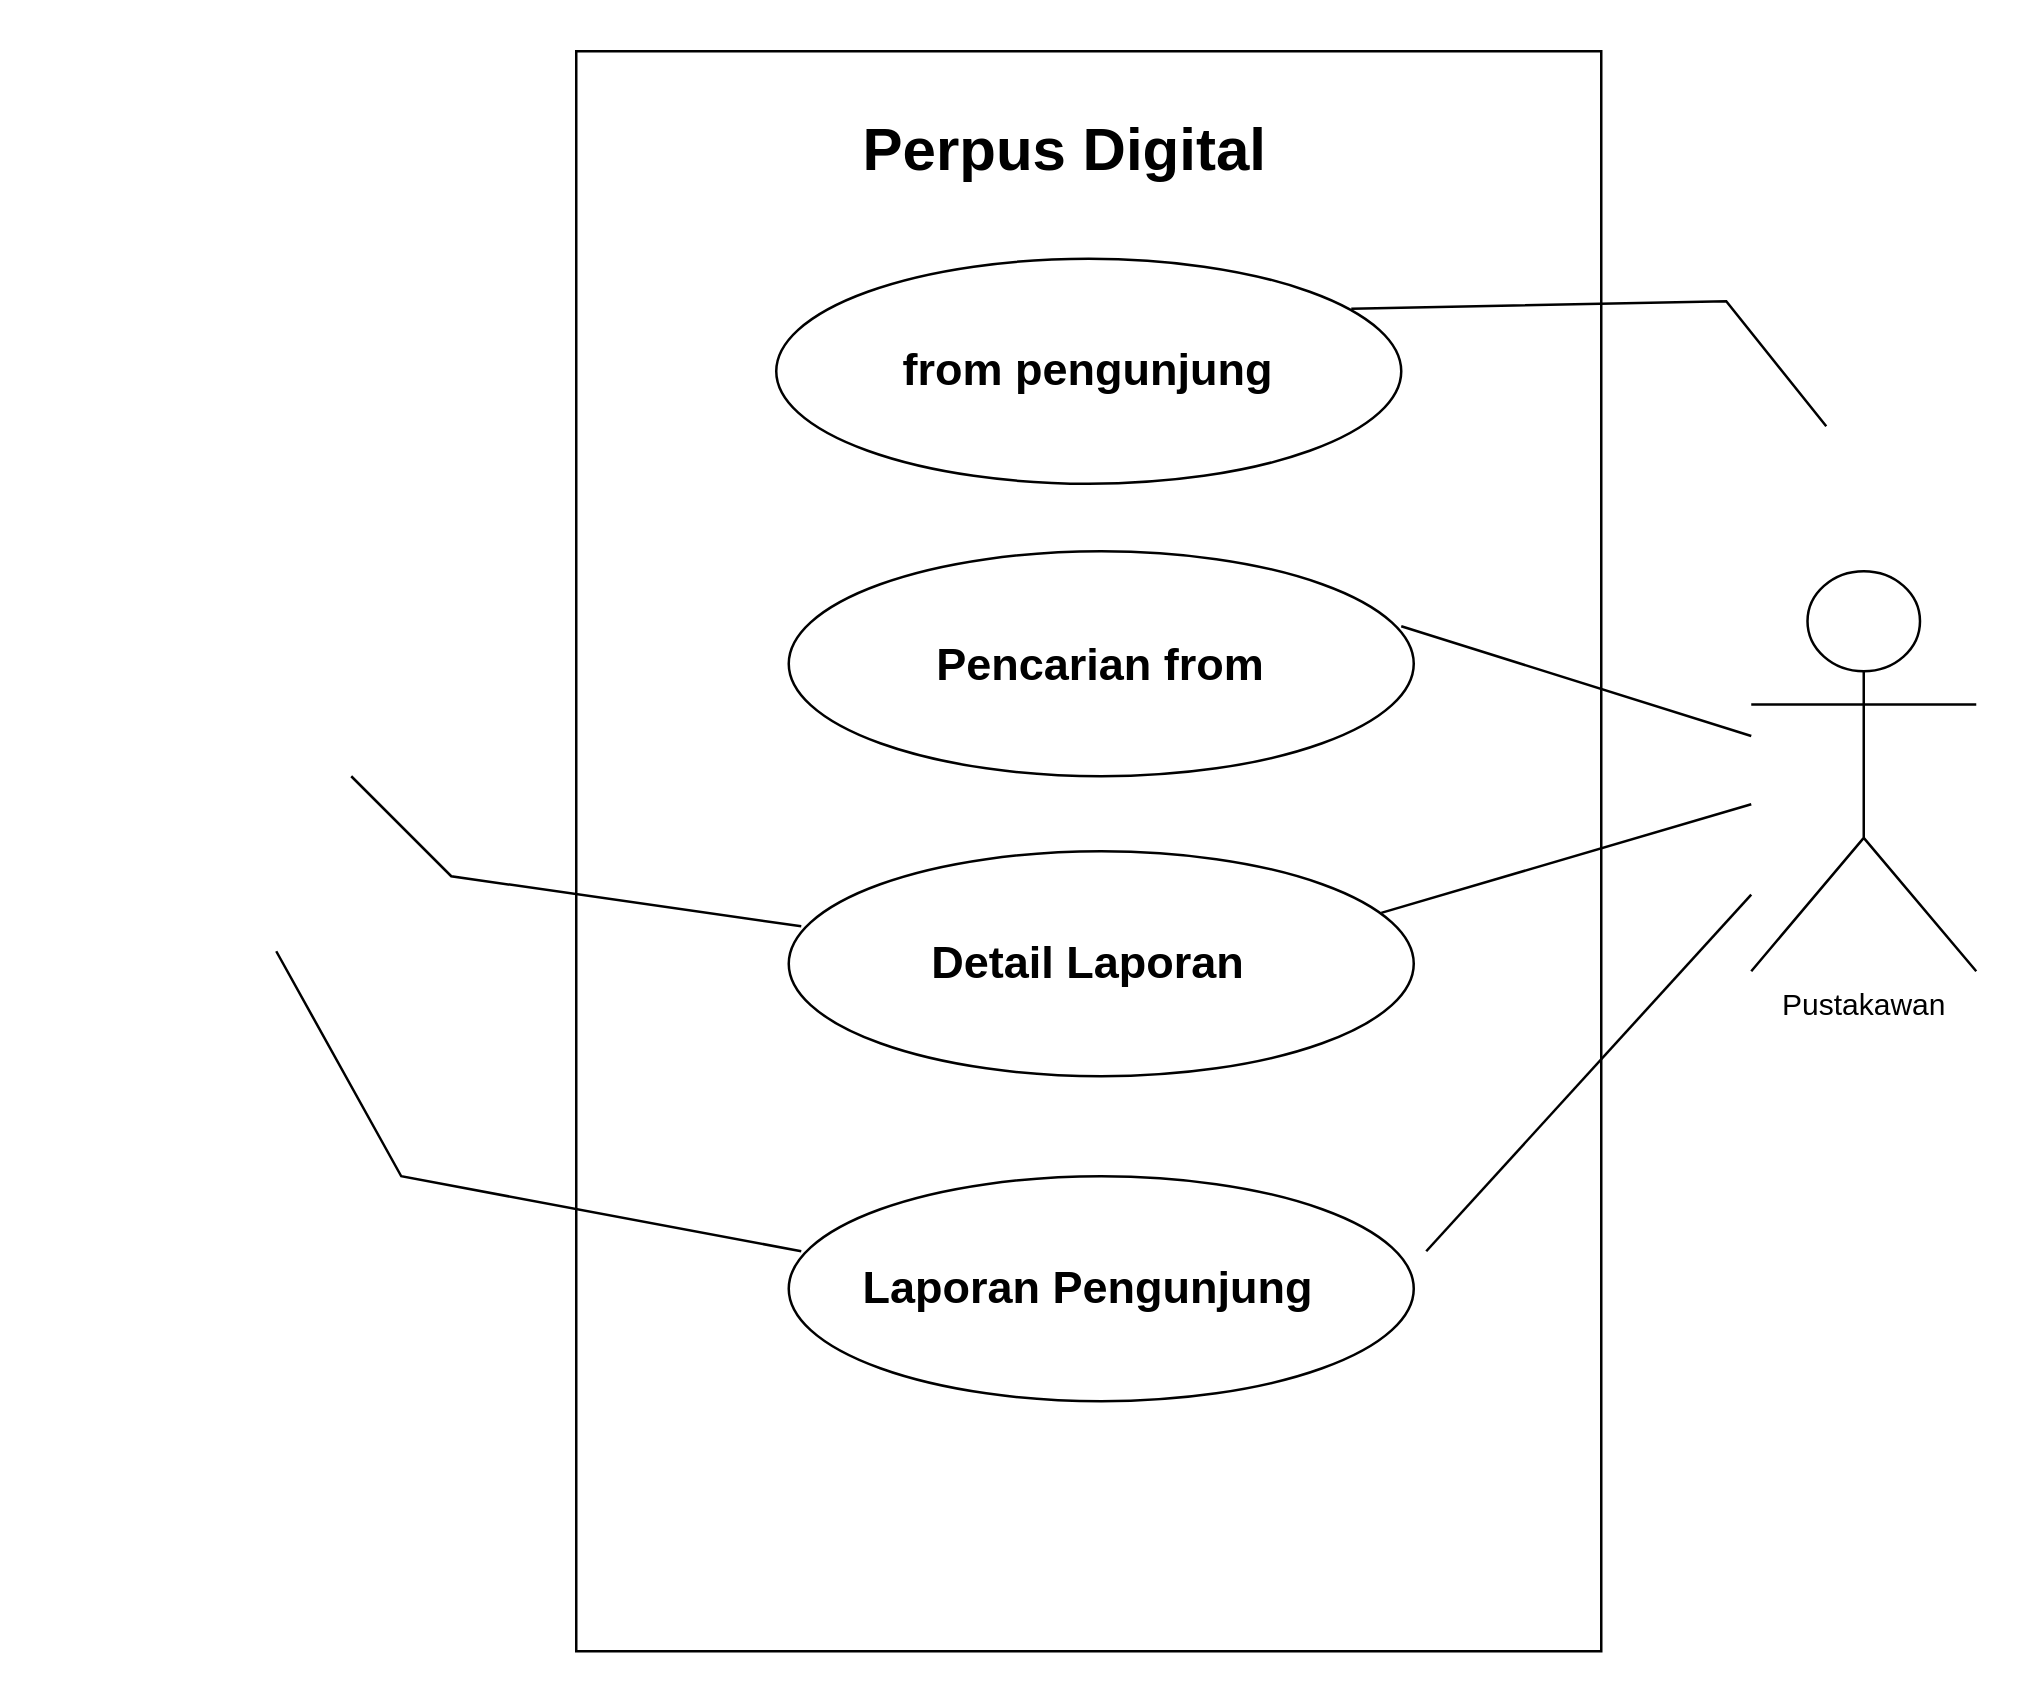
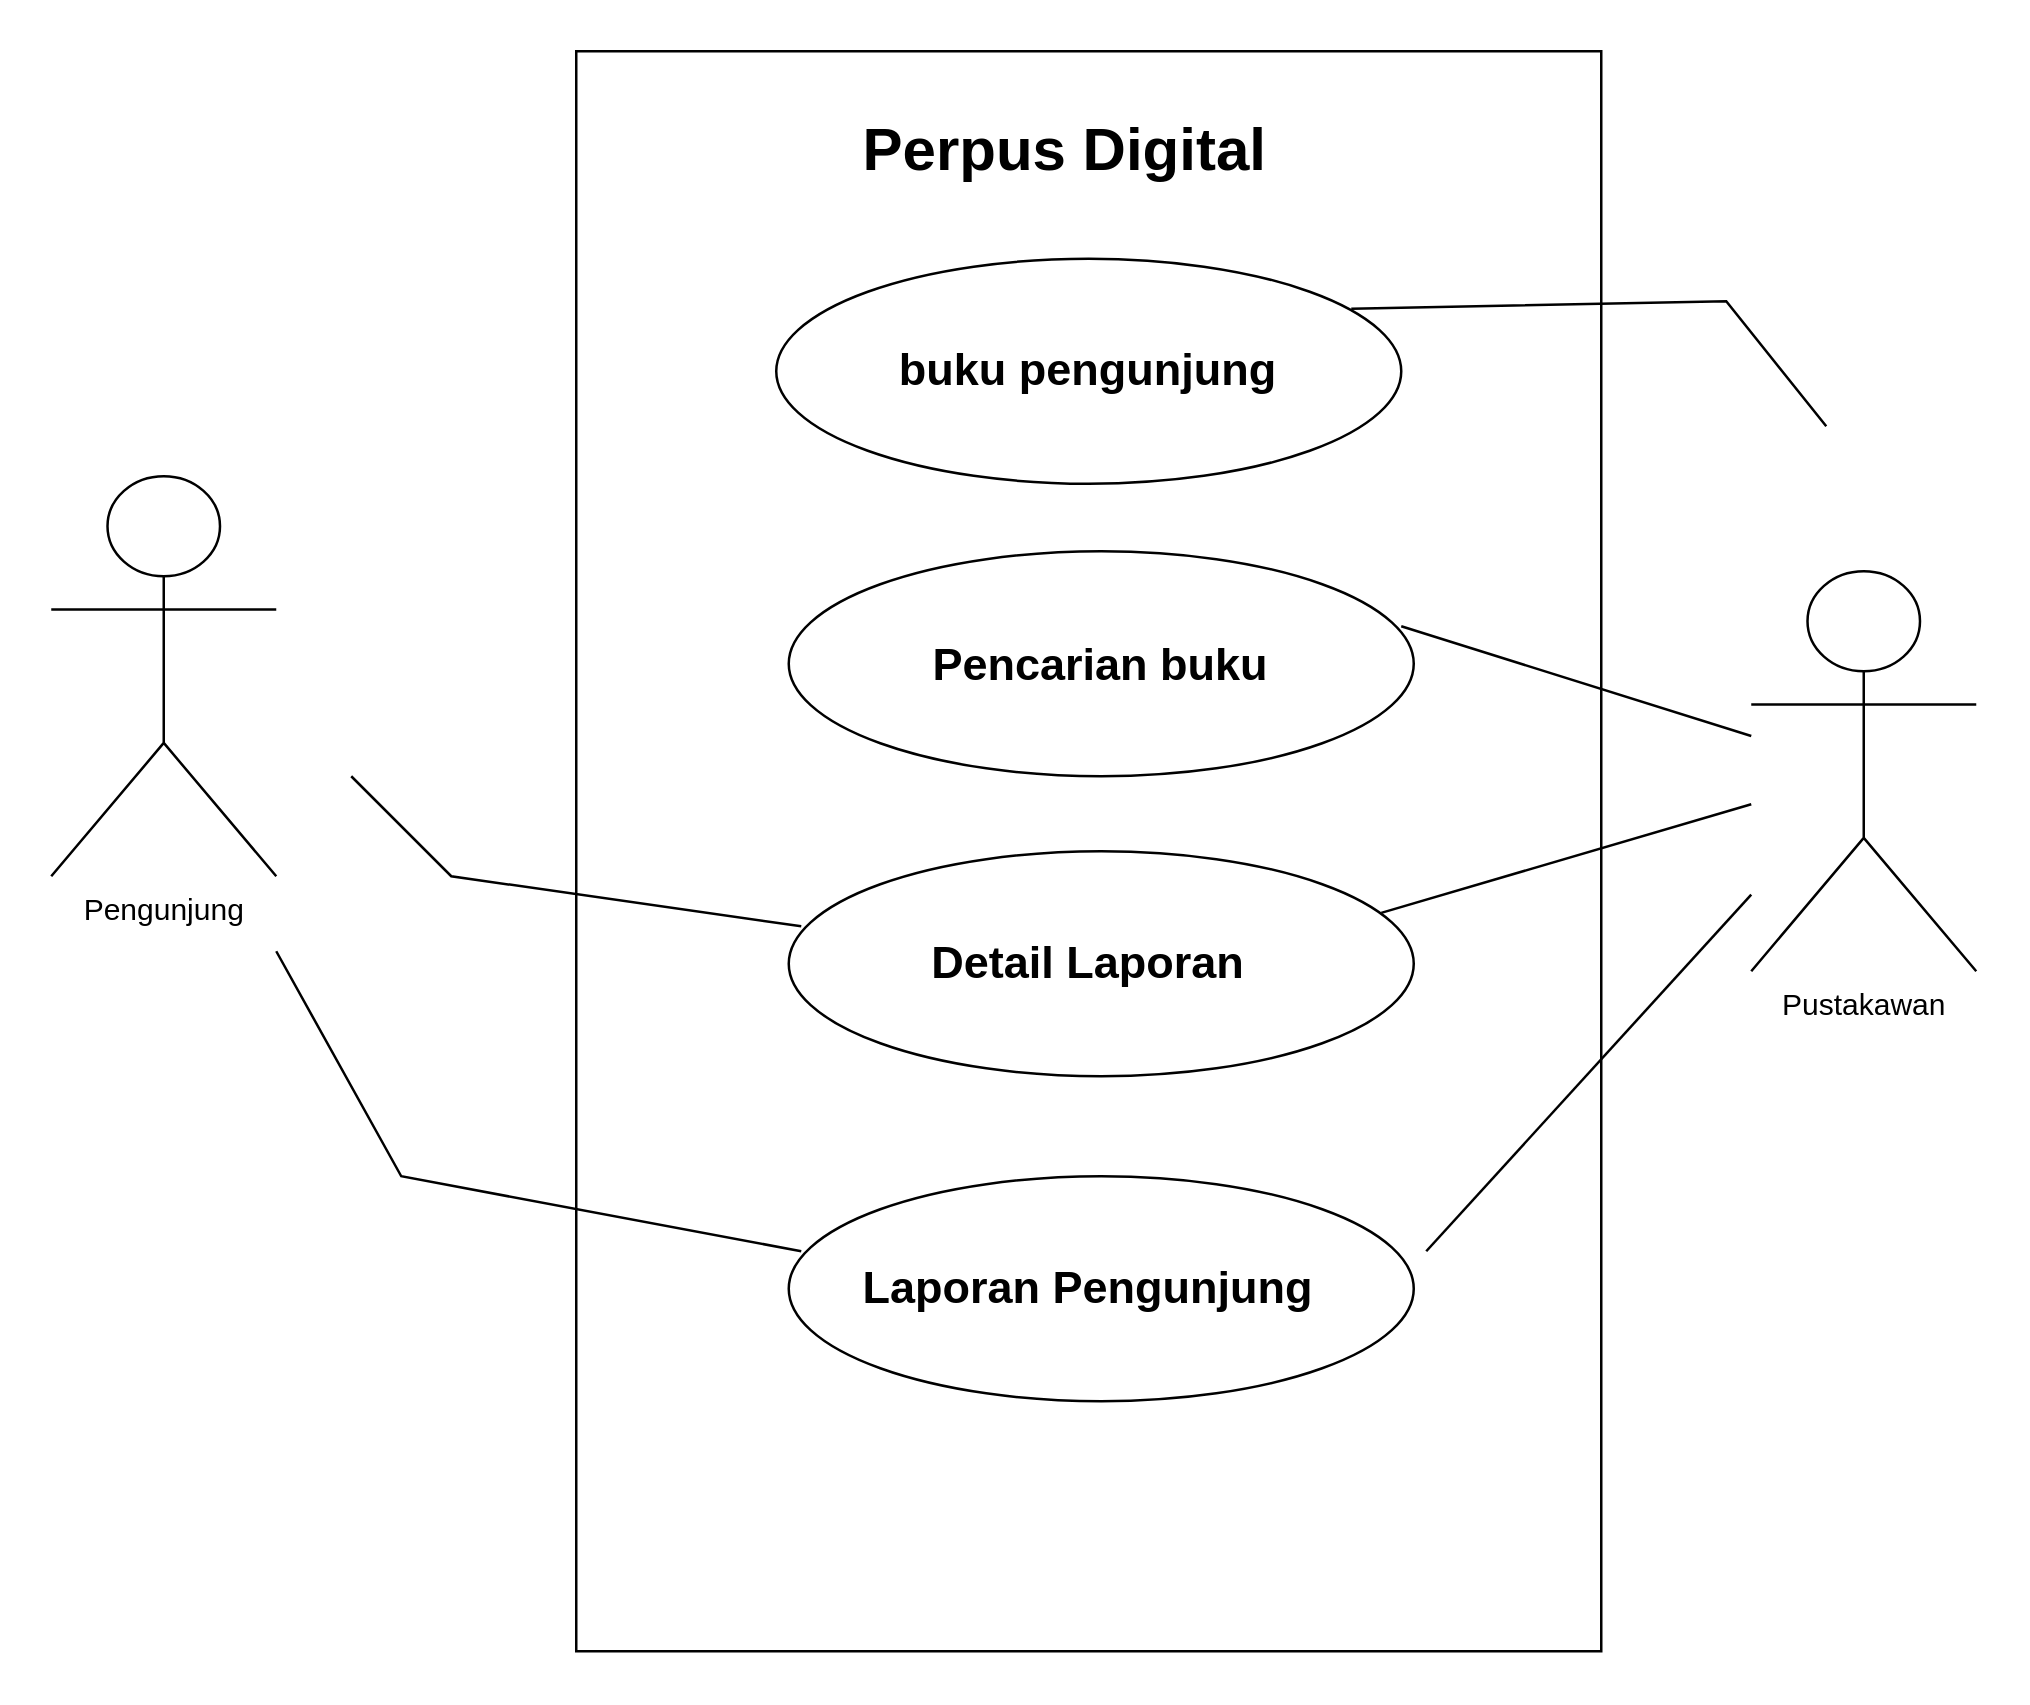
node "from pengunjung": label "from pengunjung" -> "buku pengunjung"
node "Pengunjung": added
node "Pencarian from": label "Pencarian from" -> "Pencarian buku"
